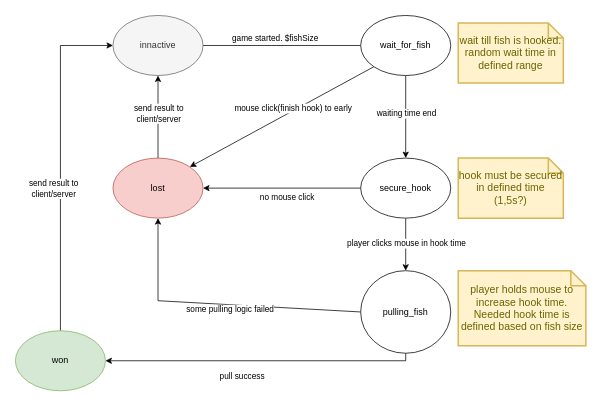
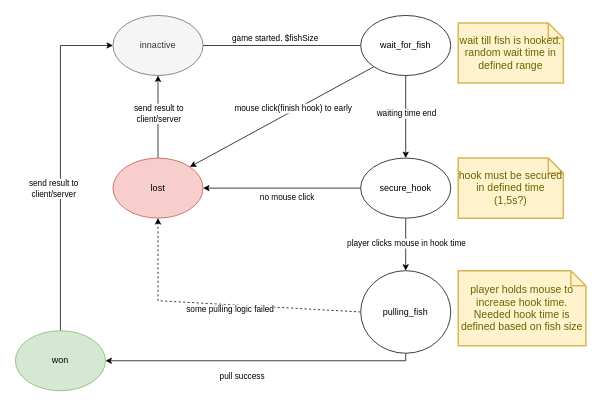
edge "pulling_fish" -> "lost": style solid -> dashed
